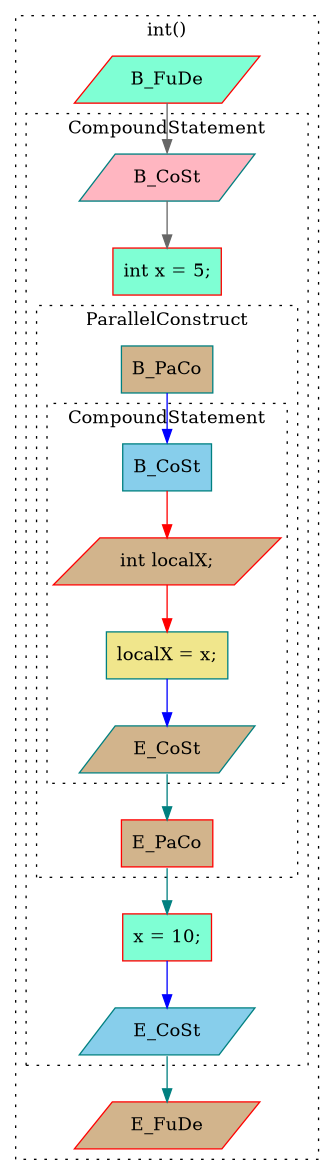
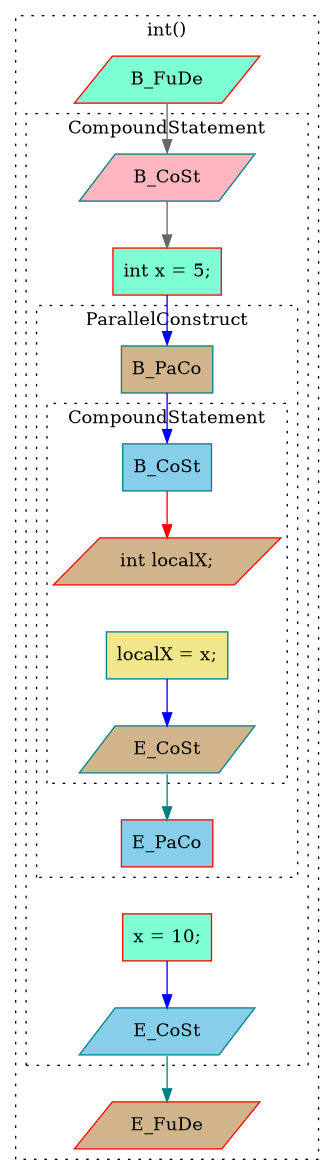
edge "int x = 5;" -> "B_PaCo": added
edge "int localX;" -> "localX = x;": removed
node "E_PaCo": fillcolor tan -> skyblue
edge "E_PaCo" -> "x = 10;": removed
